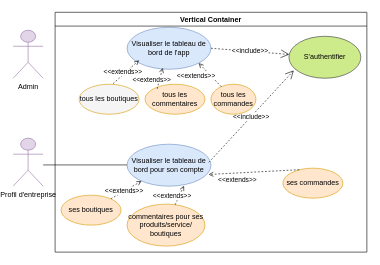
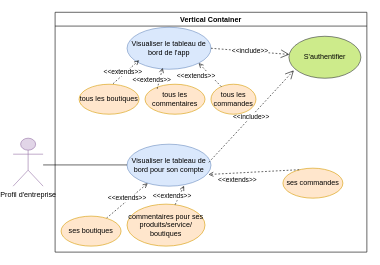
node "Admin": removed
node "tous les boutiques": fillcolor #f5f5f5 -> #ffe6cc
node "ses boutiques": moved (91, 210) -> (91, 231)
